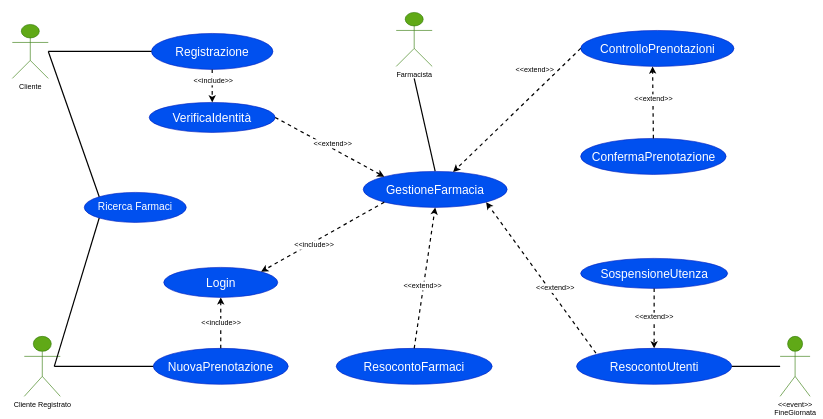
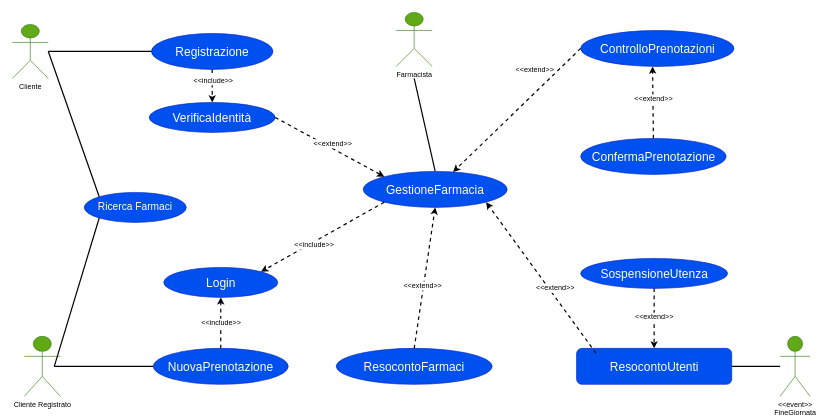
node "ResocontoUtenti": shape ellipse -> rounded rectangle
